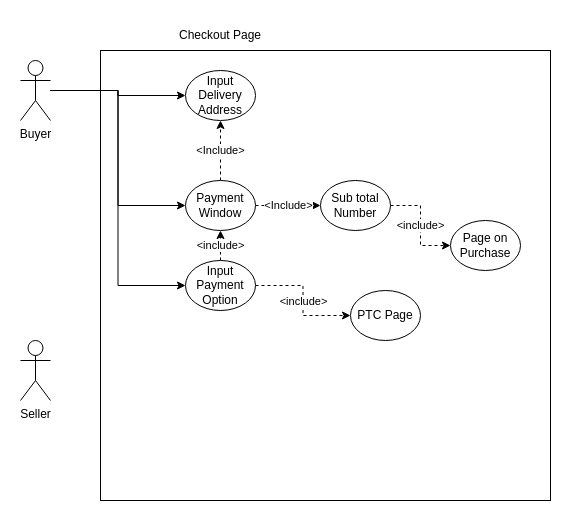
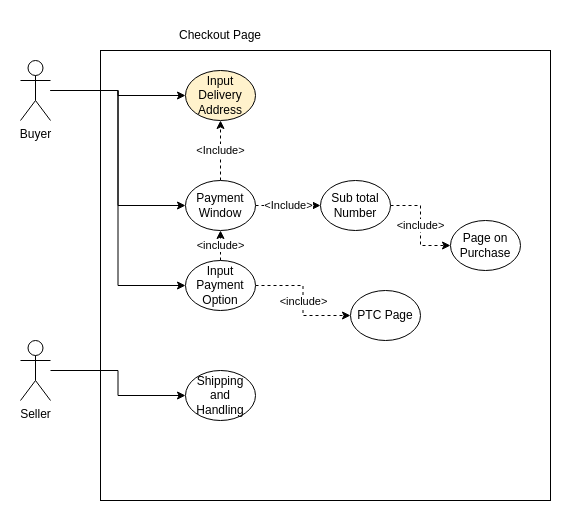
node "Input Delivery Address": fillcolor #ffffff -> #fff2cc
edge "Seller" -> "Shipping and Handling": added
node "Shipping and Handling": added
